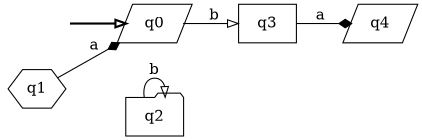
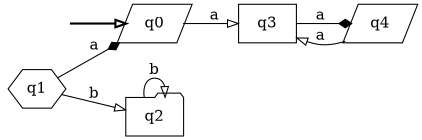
edge "q0" -> "q3": label "b" -> "a"
edge "q4" -> "q3": added, label "a"
edge "q1" -> "q2": added, label "b"
